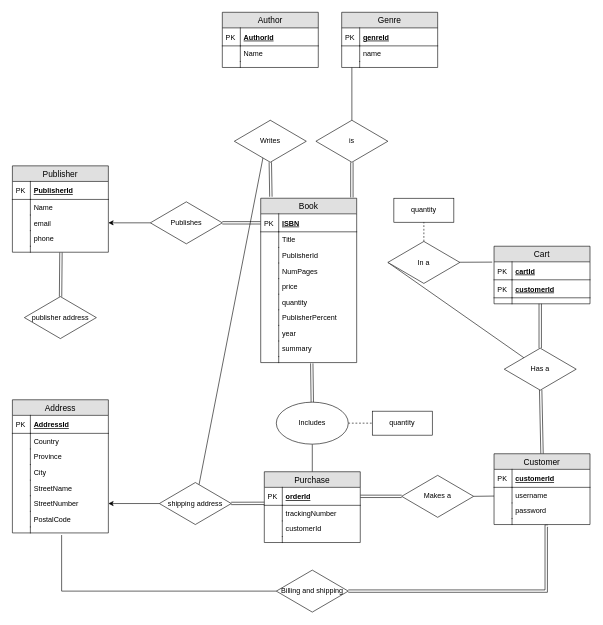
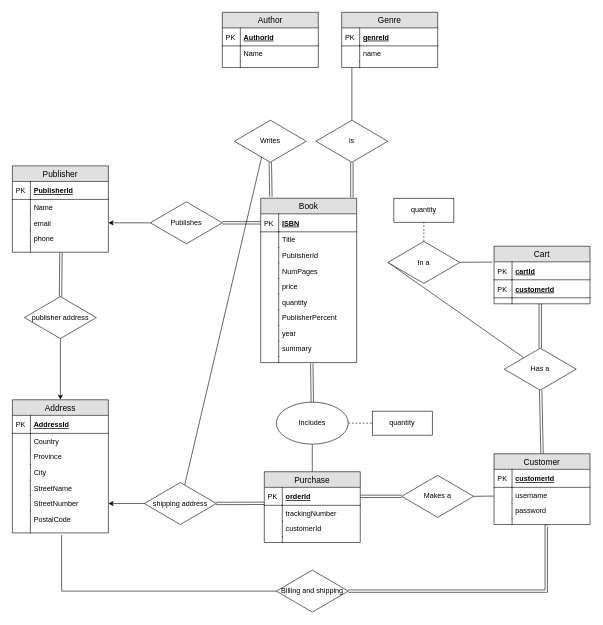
edge "publisher address" -> "Address": added
node "shipping address": moved (195, 504) -> (180, 504)
